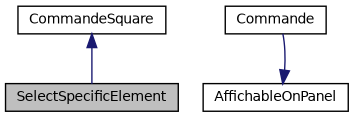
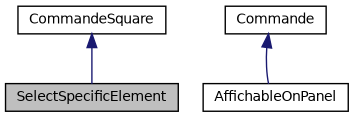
edge "Commande" -> "AffichableOnPanel": reversed
